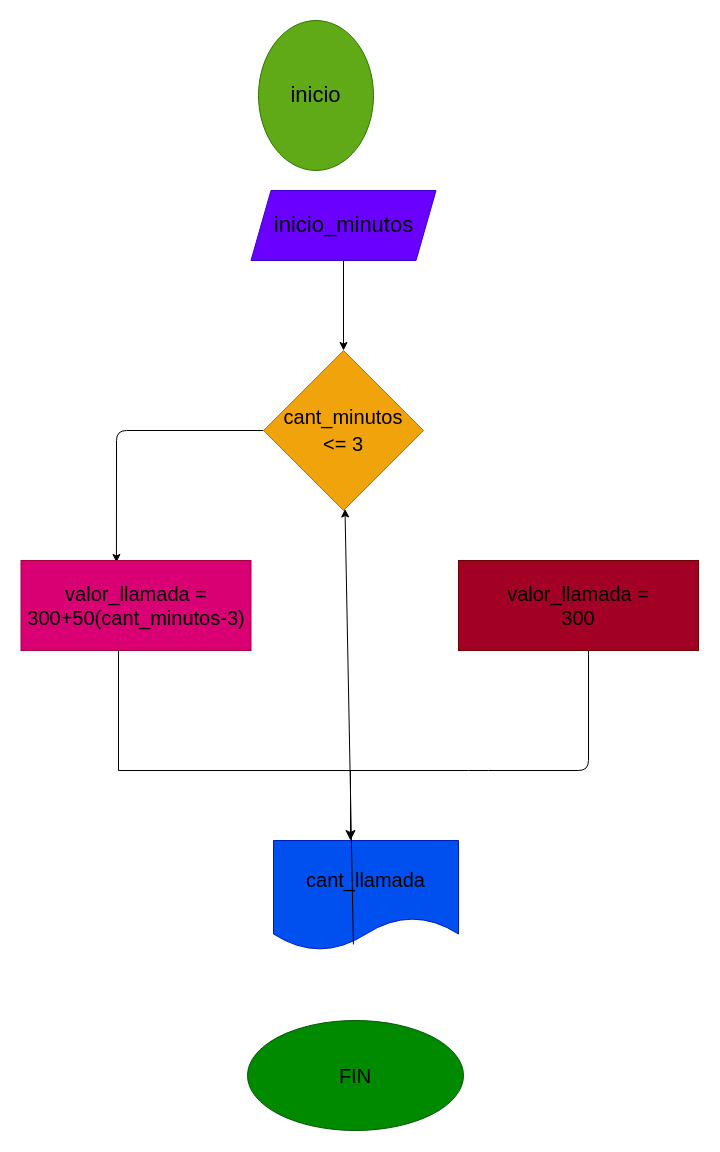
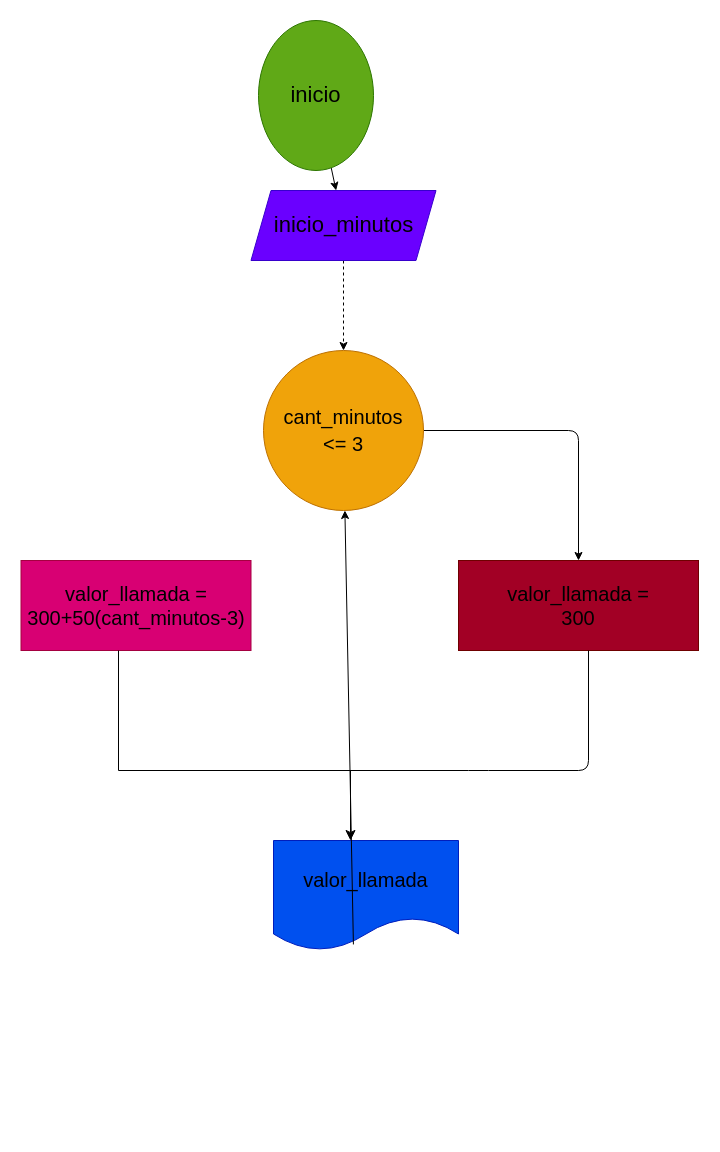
edge "inicio" -> "inicio_minutos": added
edge "inicio_minutos" -> "cant_minutos <= 3": style solid -> dashed
edge "cant_minutos <= 3" -> "valor_llamada = 300+50(cant_minutos-3)": removed
node "cant_minutos <= 3": shape diamond -> ellipse
edge "cant_minutos <= 3" -> "valor_llamada = 300": added
node "cant_llamada": label "cant_llamada" -> "valor_llamada"
node "FIN": removed
